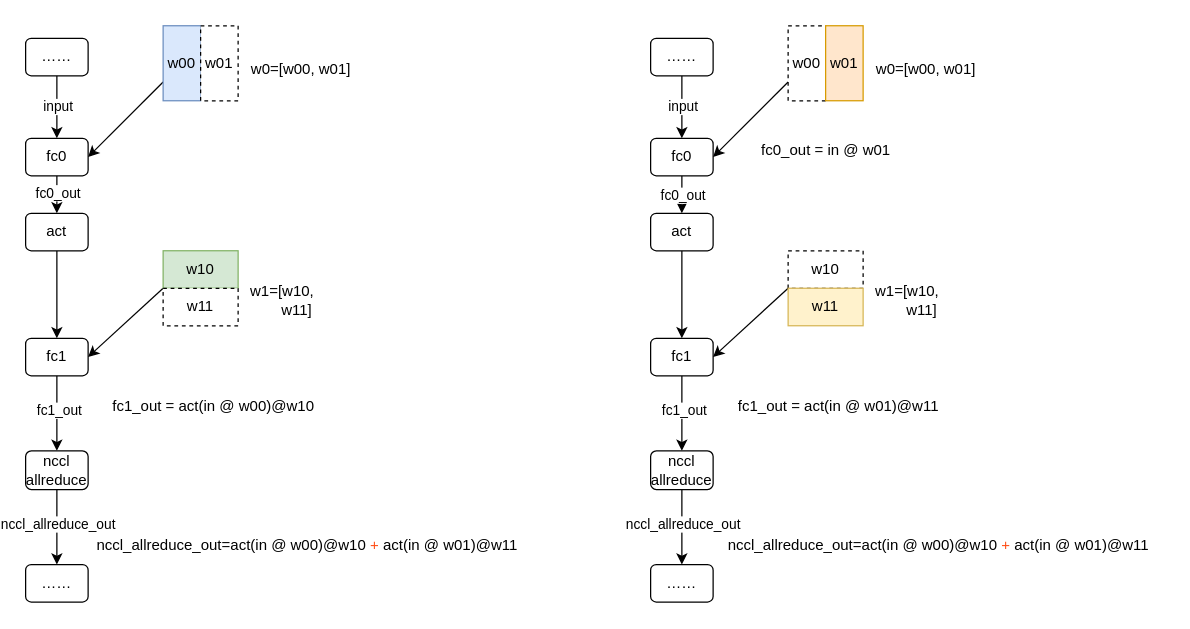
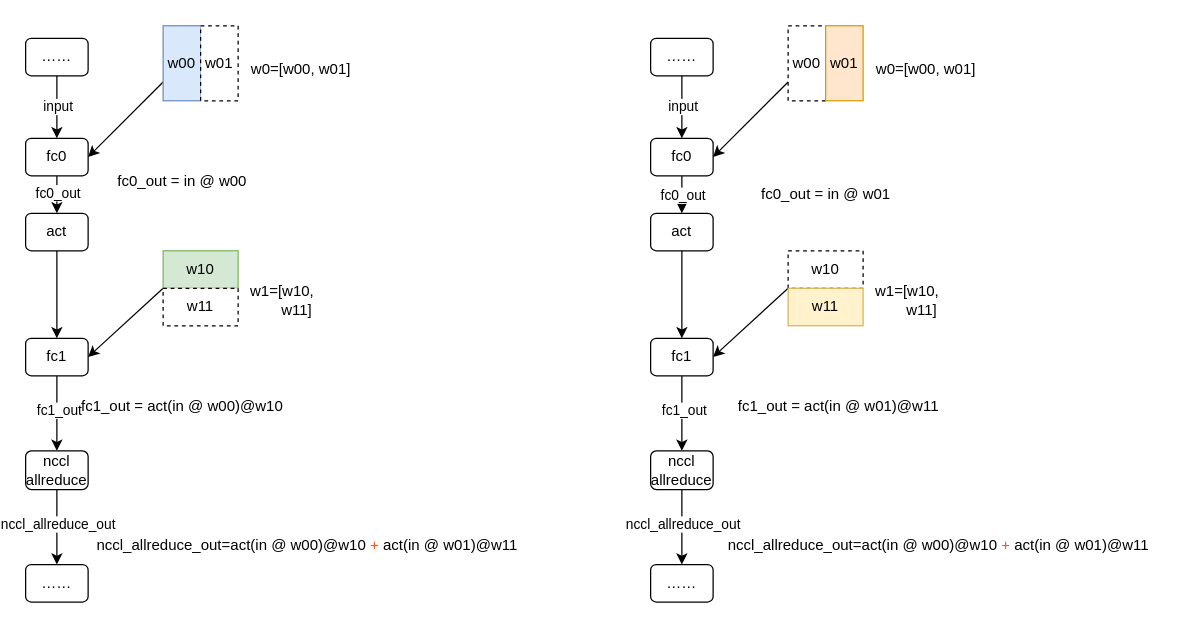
node "fc0_out = in @ w01": moved (826, 151) -> (826, 194)
node "fc0_out = in @ w00": added
node "fc1_out = act(in @ w00)@w10": moved (213, 407) -> (182, 407)
